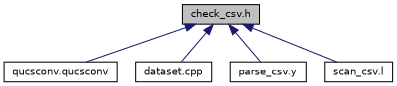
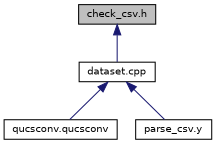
edge "qucsconv.qucsconv" -> "check_csv.h": now "qucsconv.qucsconv" -> "dataset.cpp"
edge "parse_csv.y" -> "check_csv.h": now "parse_csv.y" -> "dataset.cpp"
node "scan_csv.l": removed
